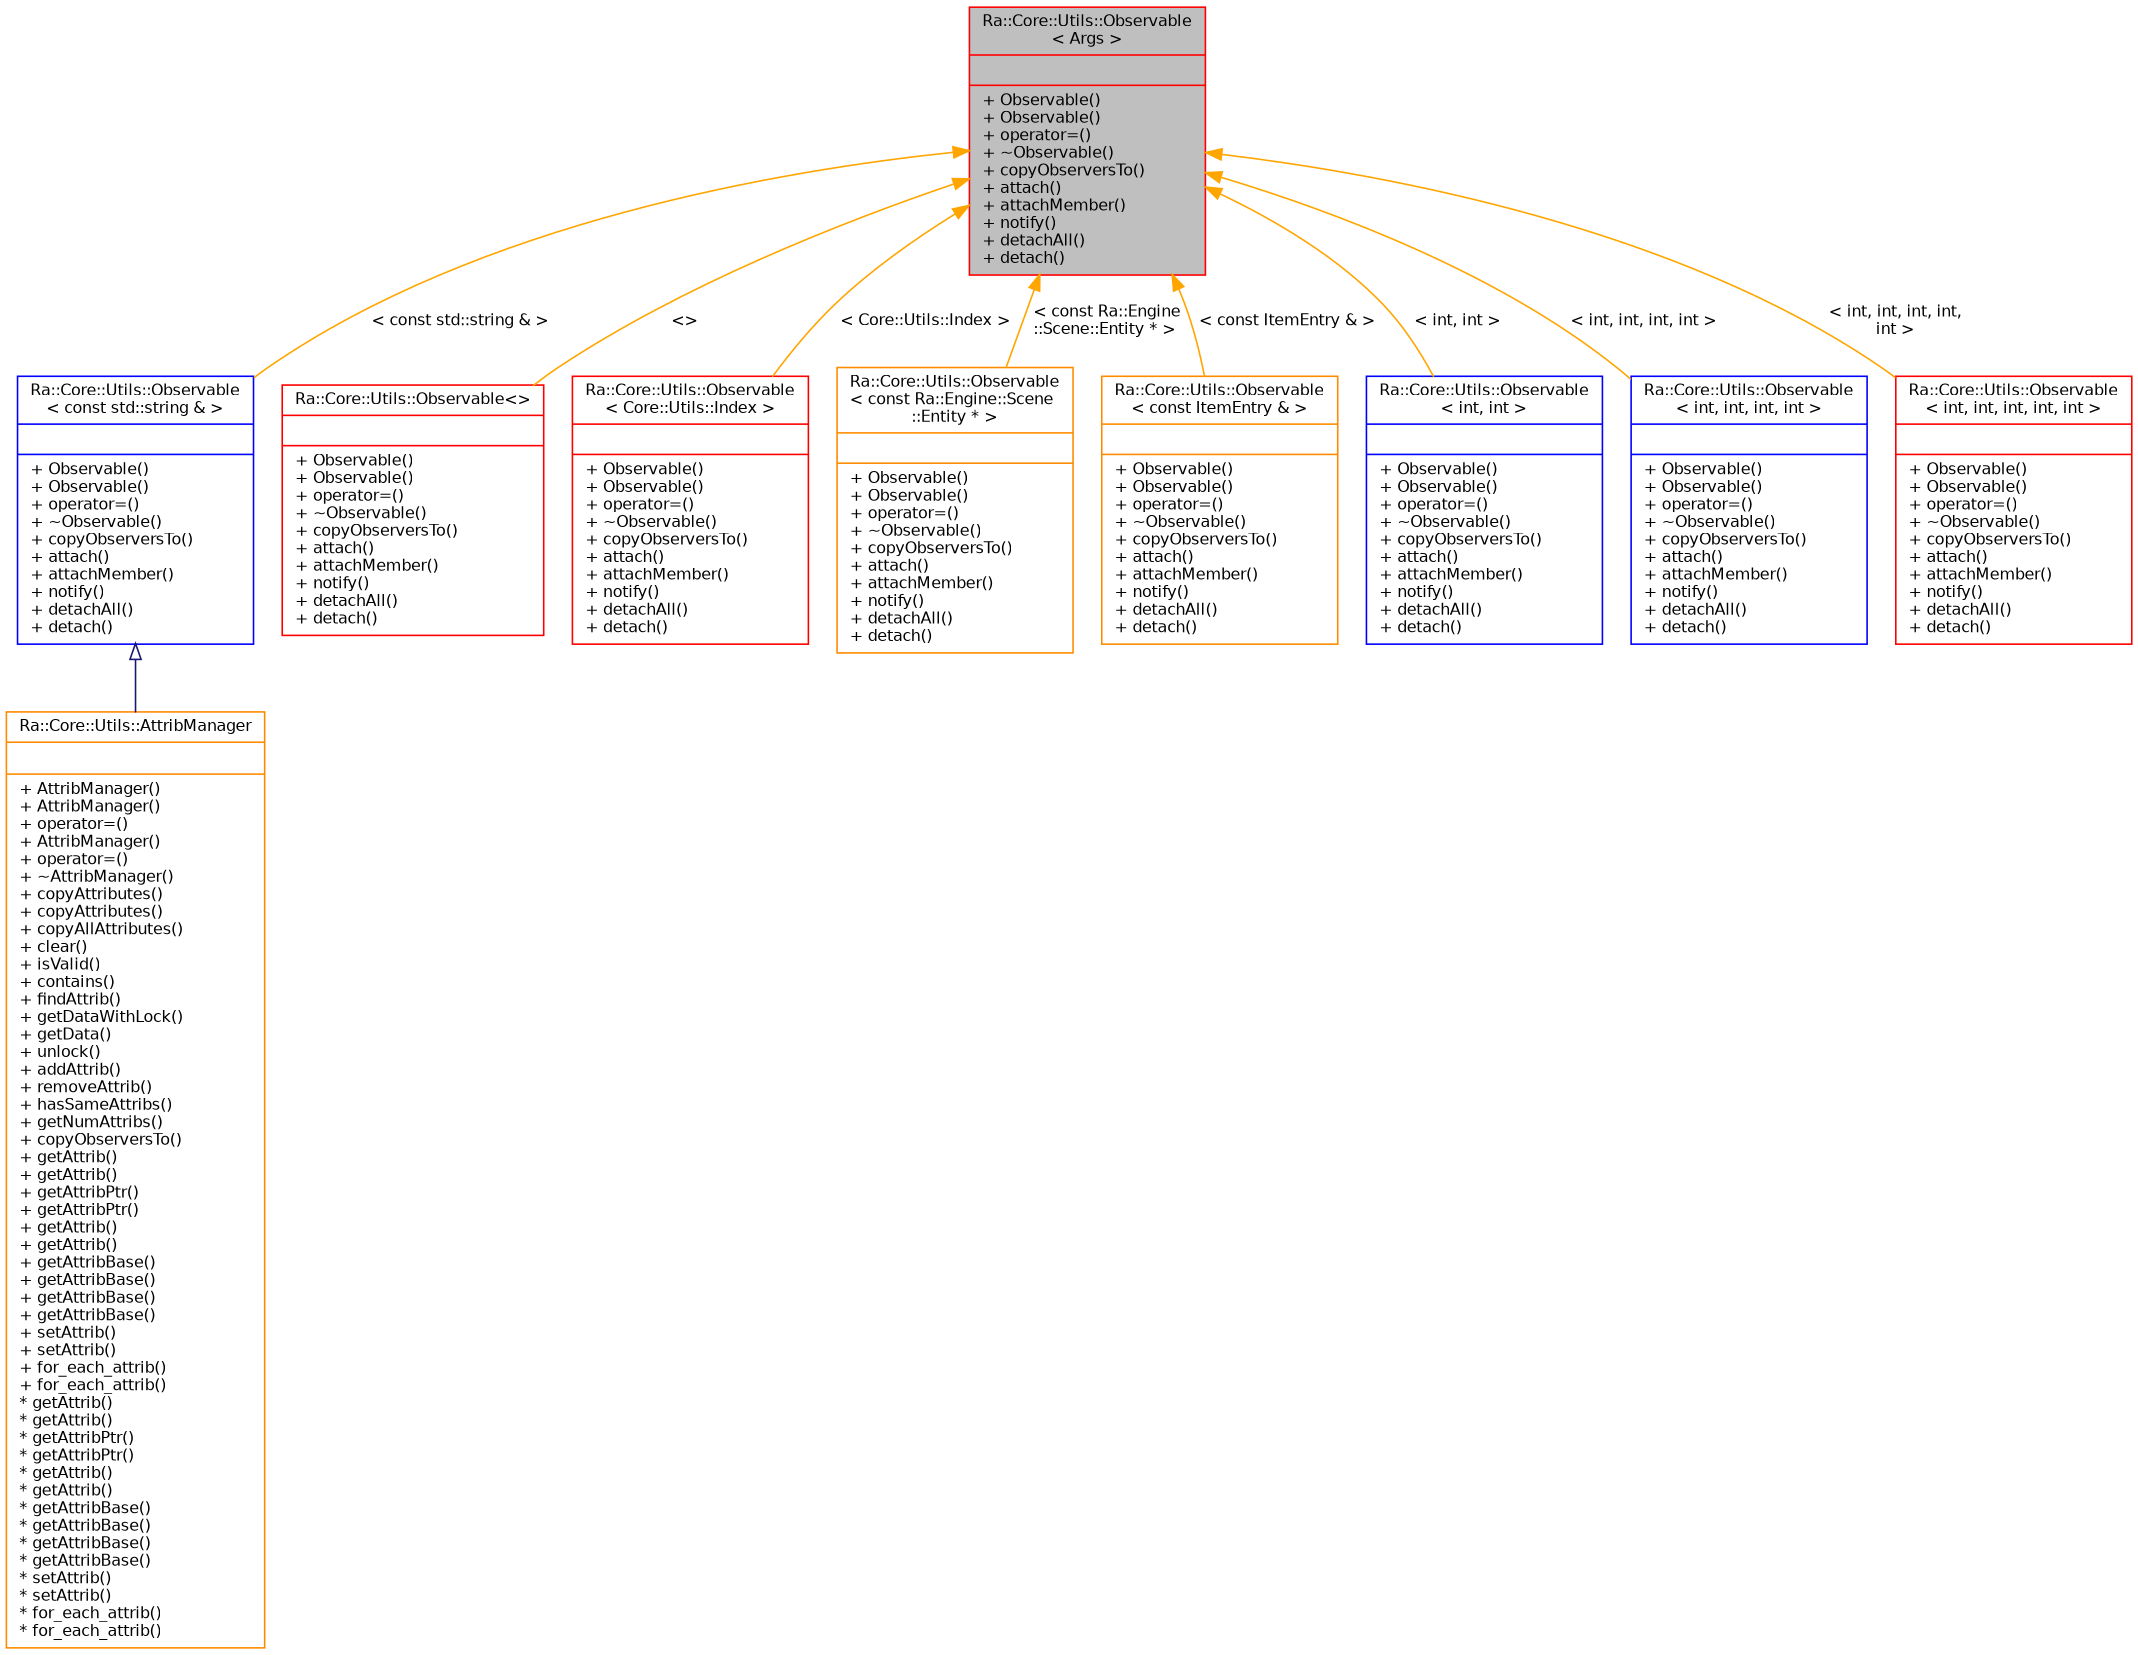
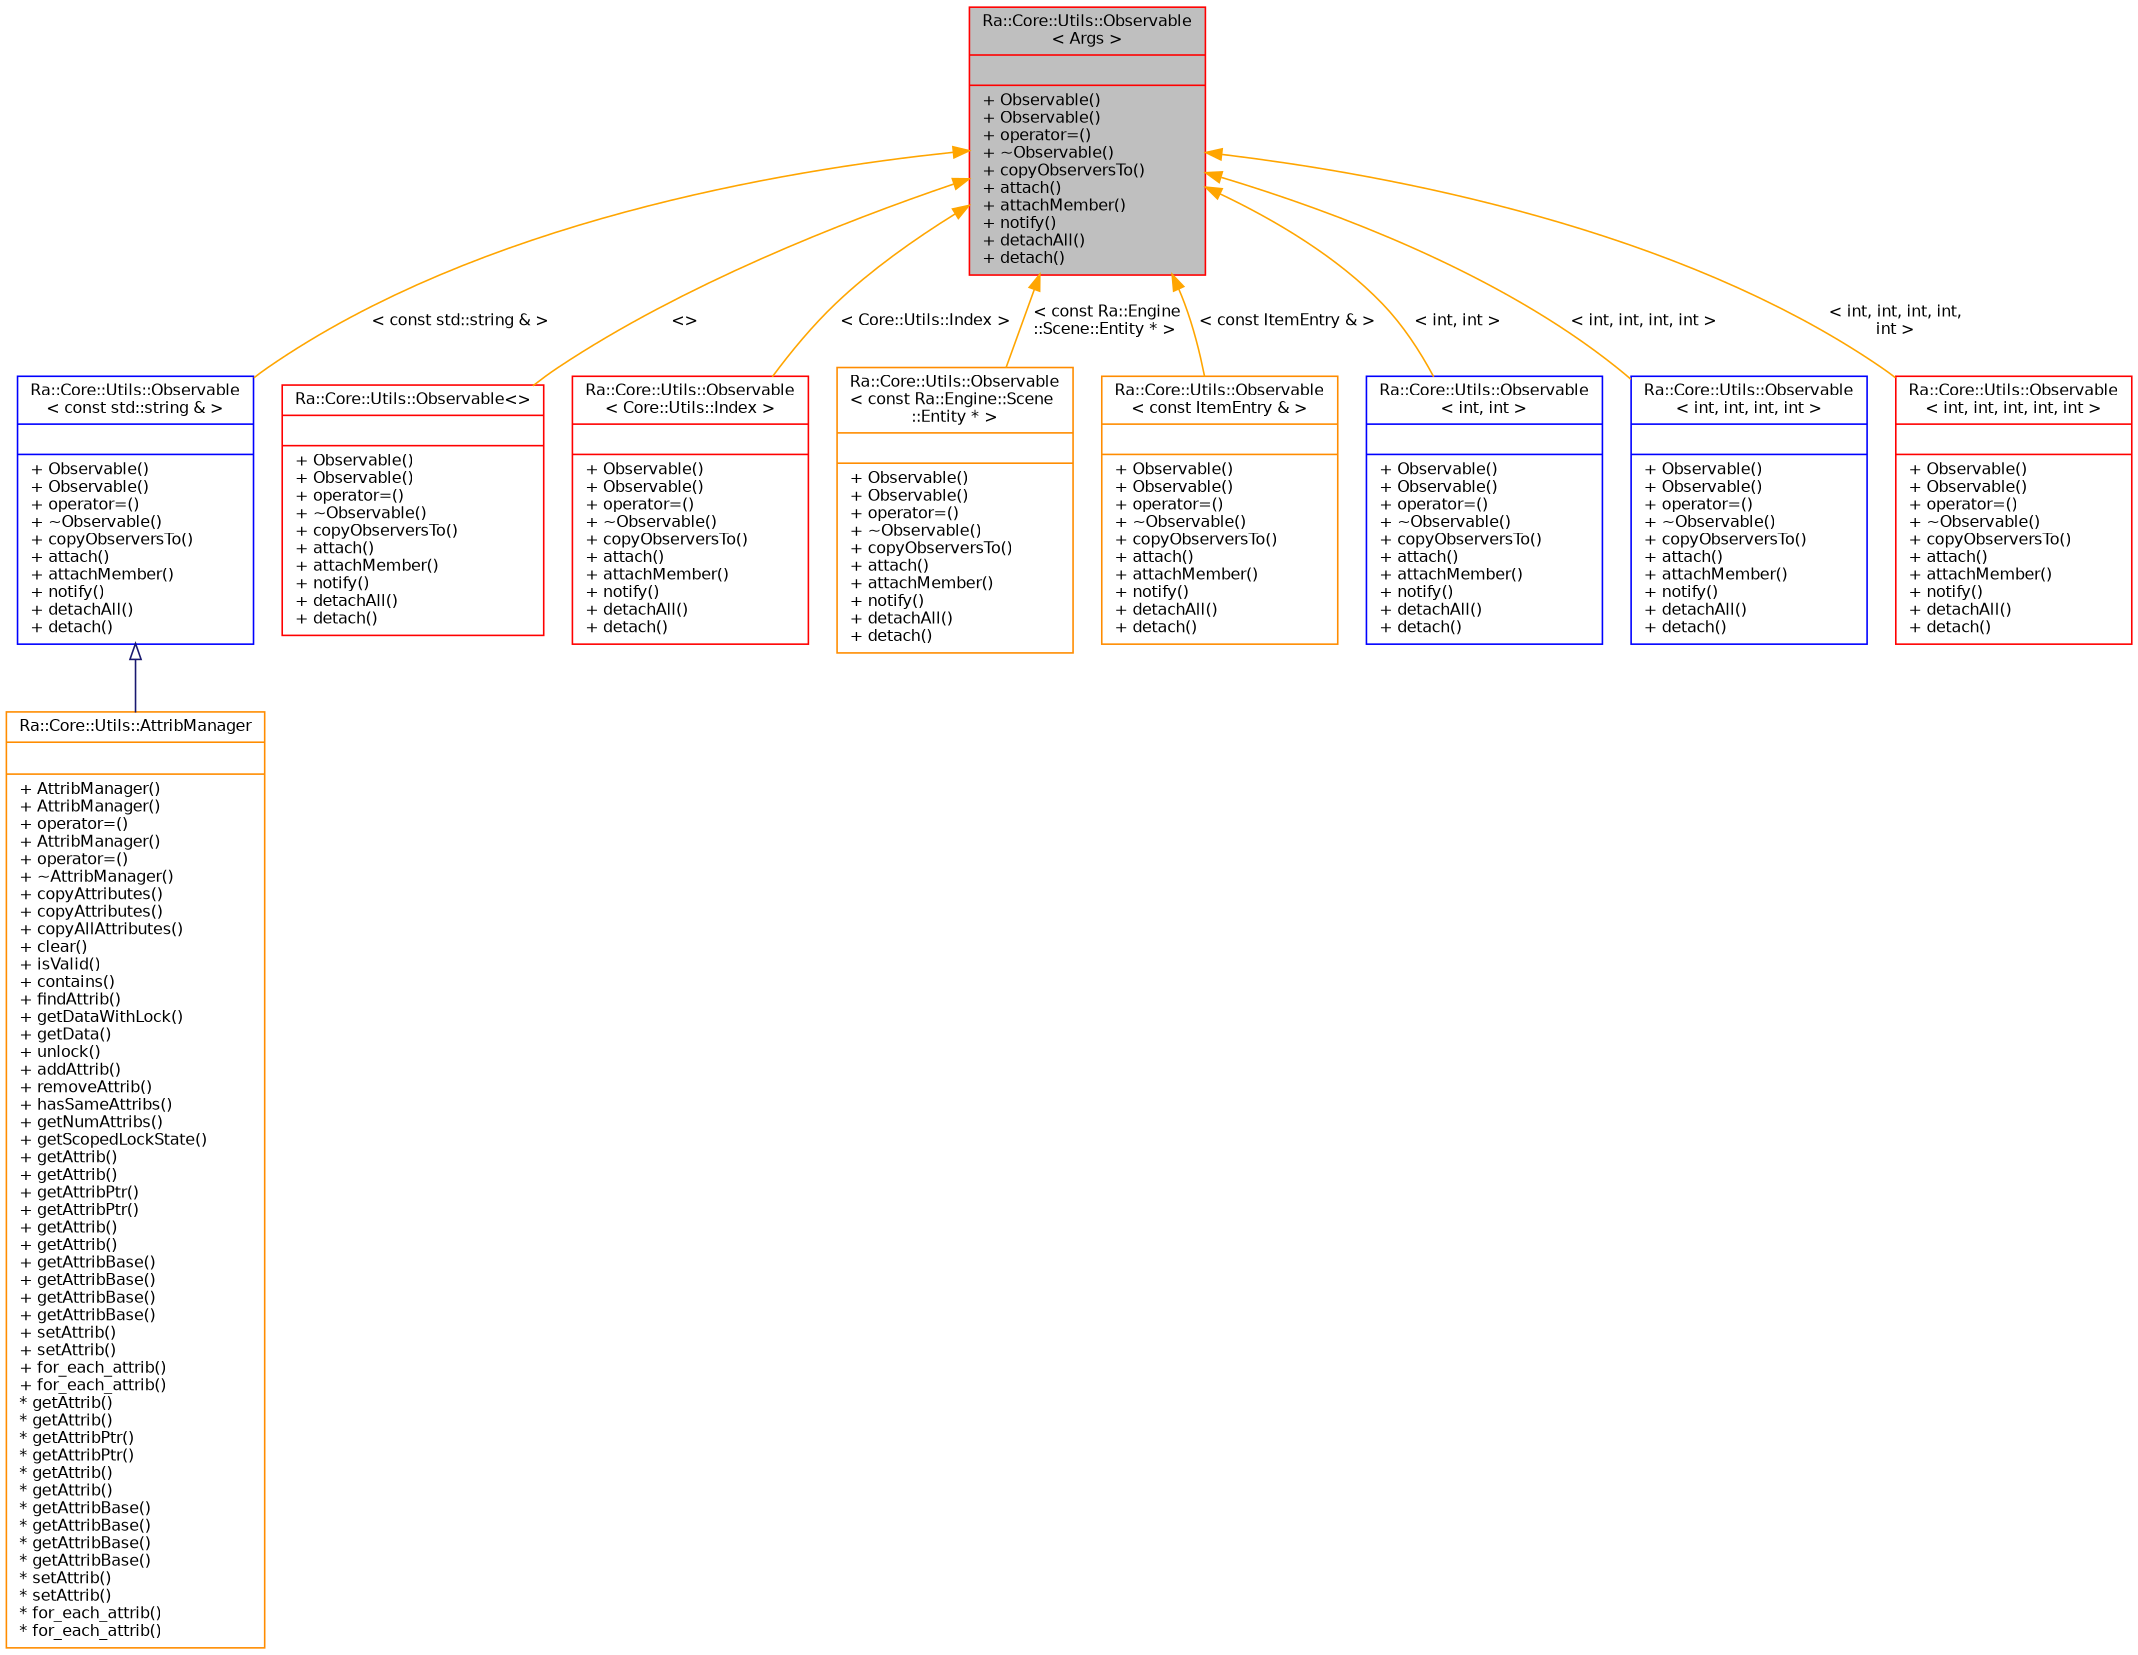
node "Ra::Core::Utils::AttribManager": text "+ copyObserversTo()" -> "+ getScopedLockState()"
